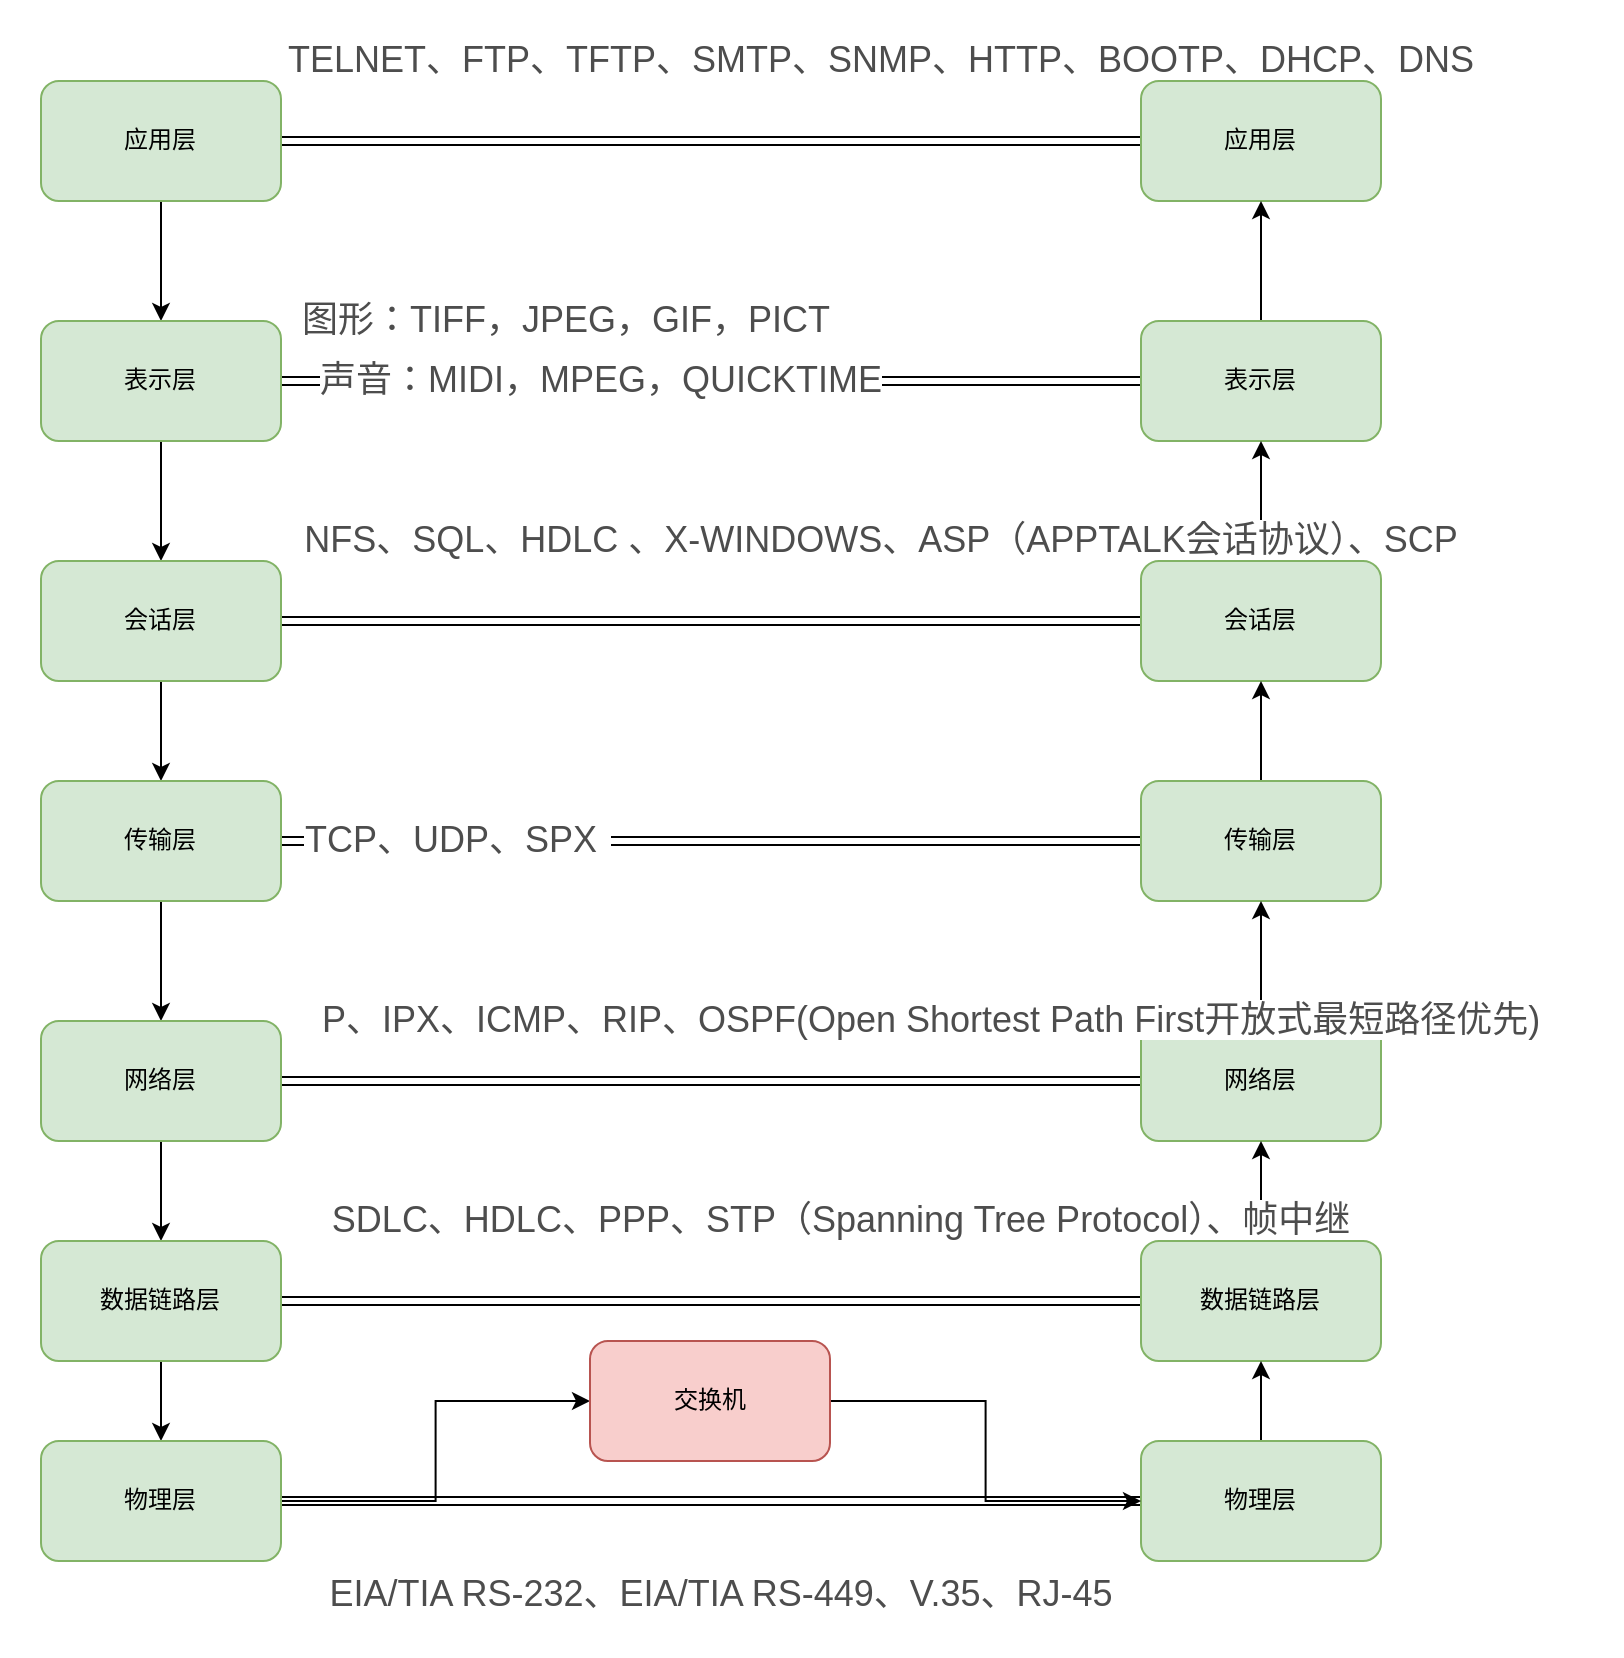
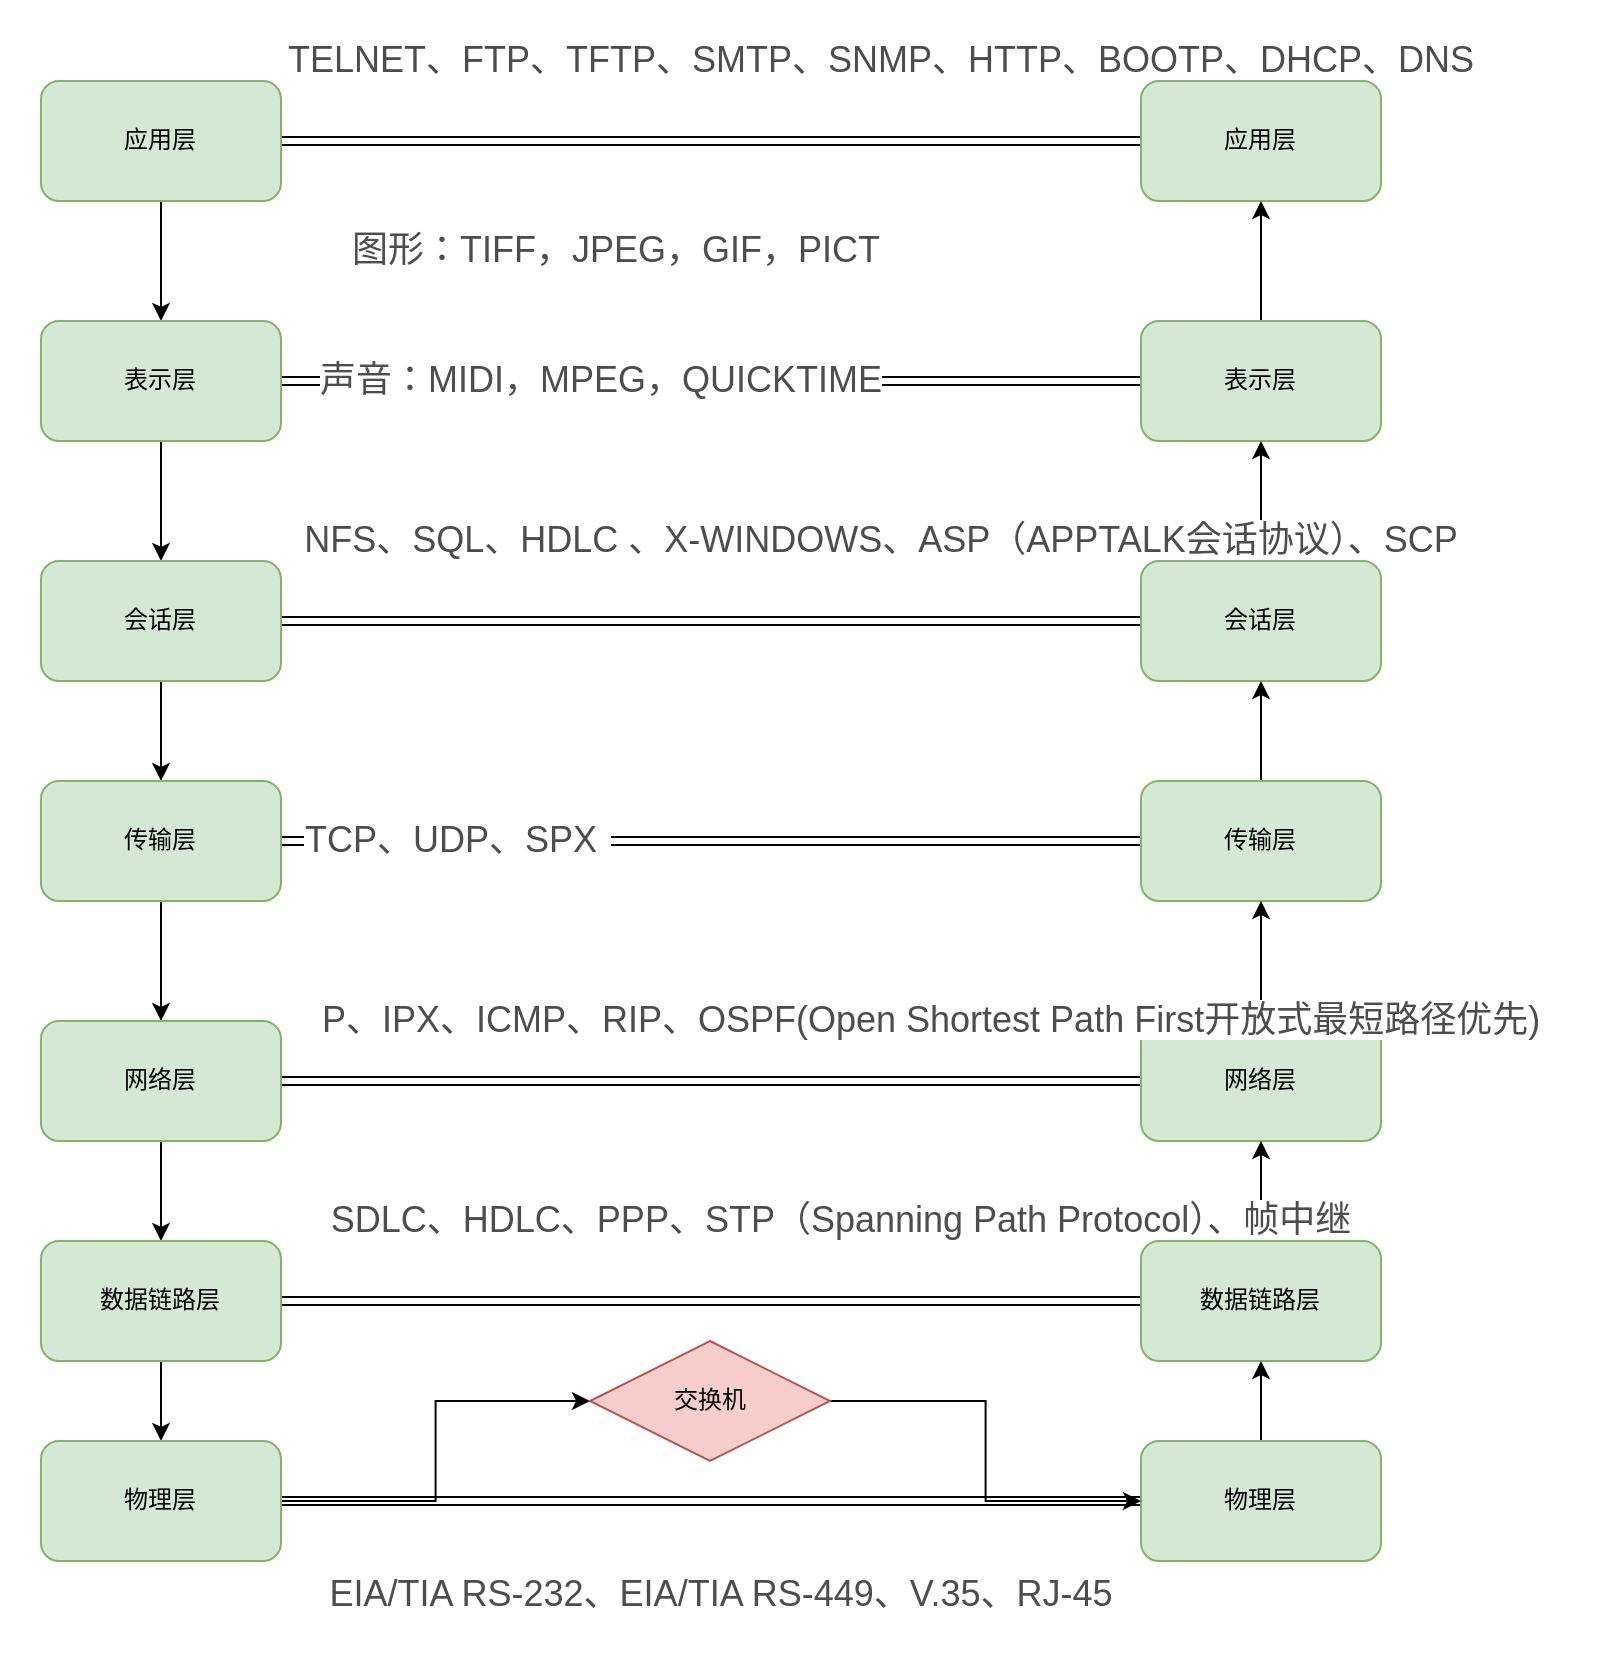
node "图形：TIFF，JPEG，GIF，PICT": moved (561, 321) -> (611, 251)
node "SDLC、HDLC、PPP、STP（Spanning Tree Protocol）、帧中继": label "SDLC、HDLC、PPP、STP（Spanning Tree Protocol）、帧中继" -> "SDLC、HDLC、PPP、STP（Spanning Path Protocol）、帧中继"
node "交换机": shape rounded rectangle -> diamond
